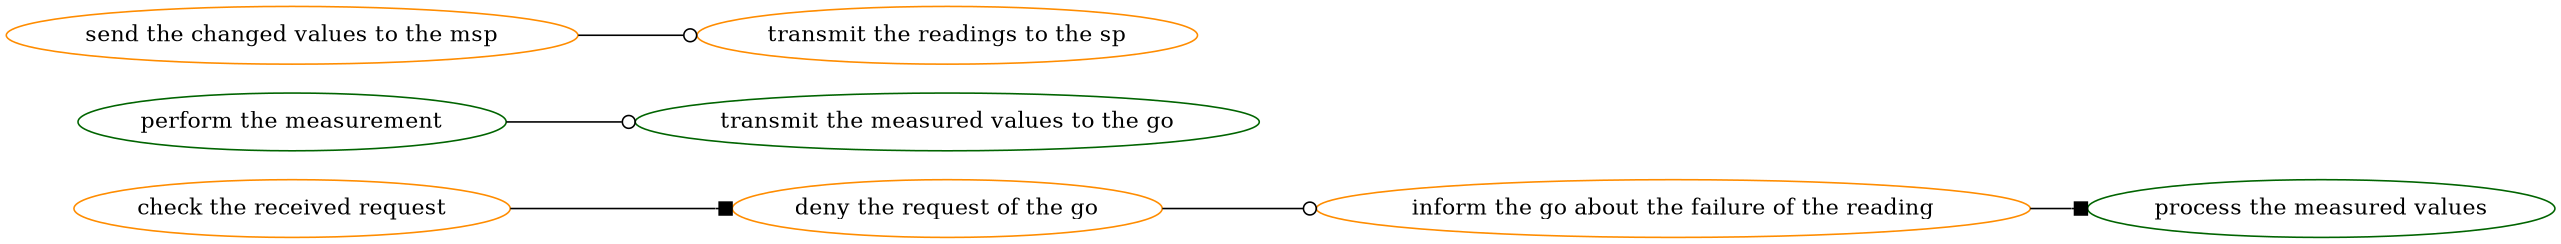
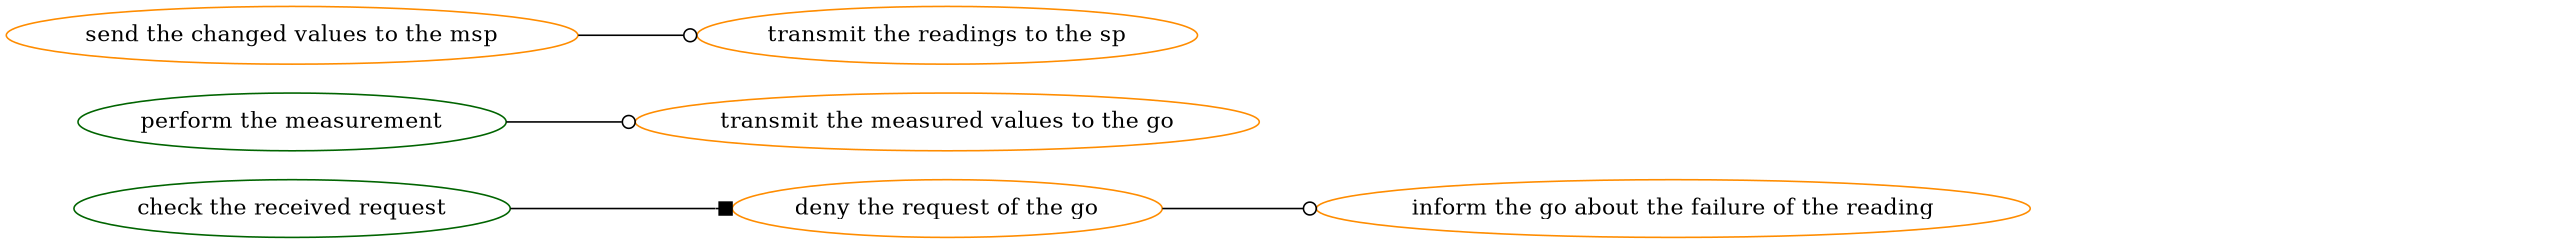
node "transmit the measured values to the go": color darkgreen -> darkorange
node "check the received request": color darkorange -> darkgreen
node "process the measured values": removed
